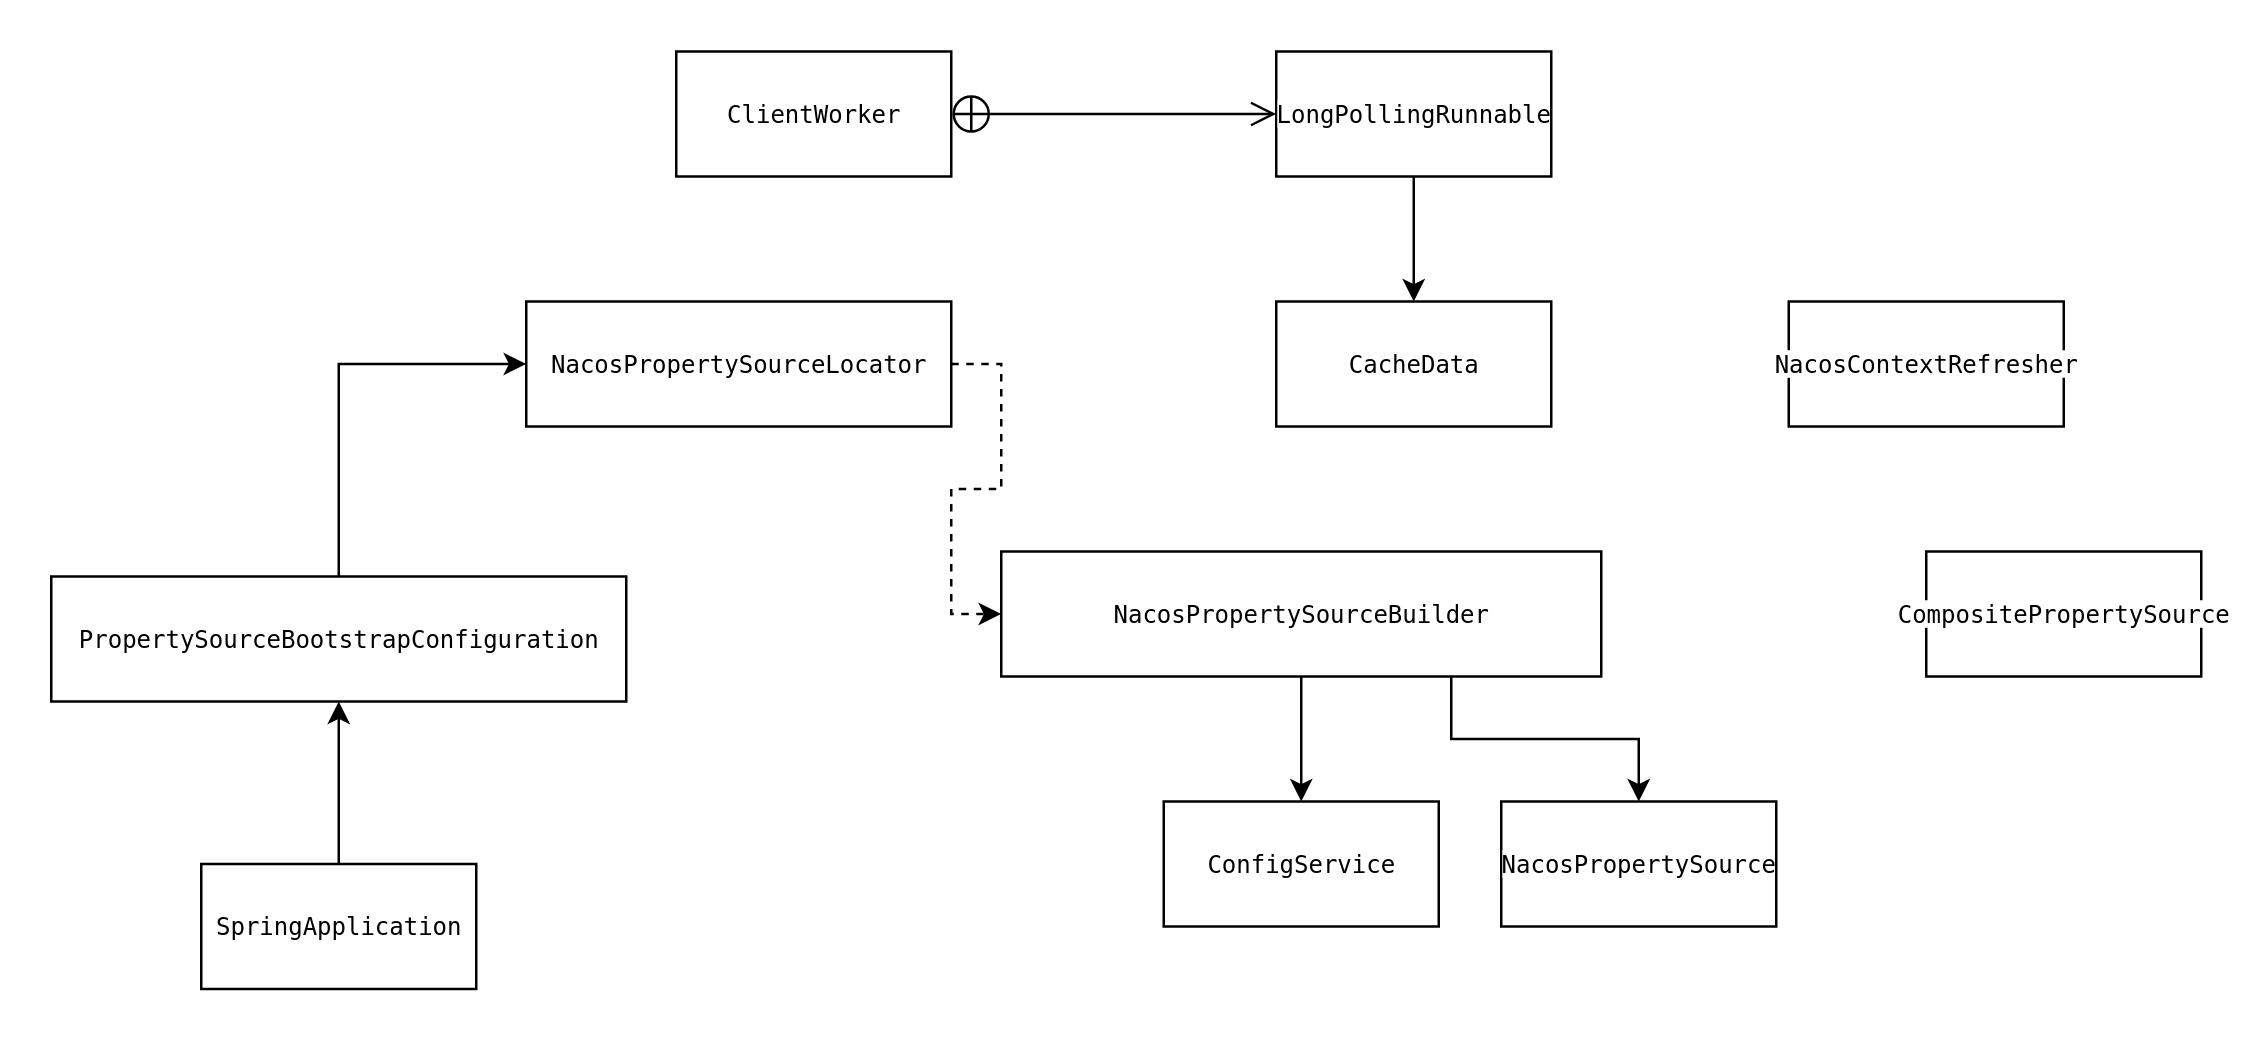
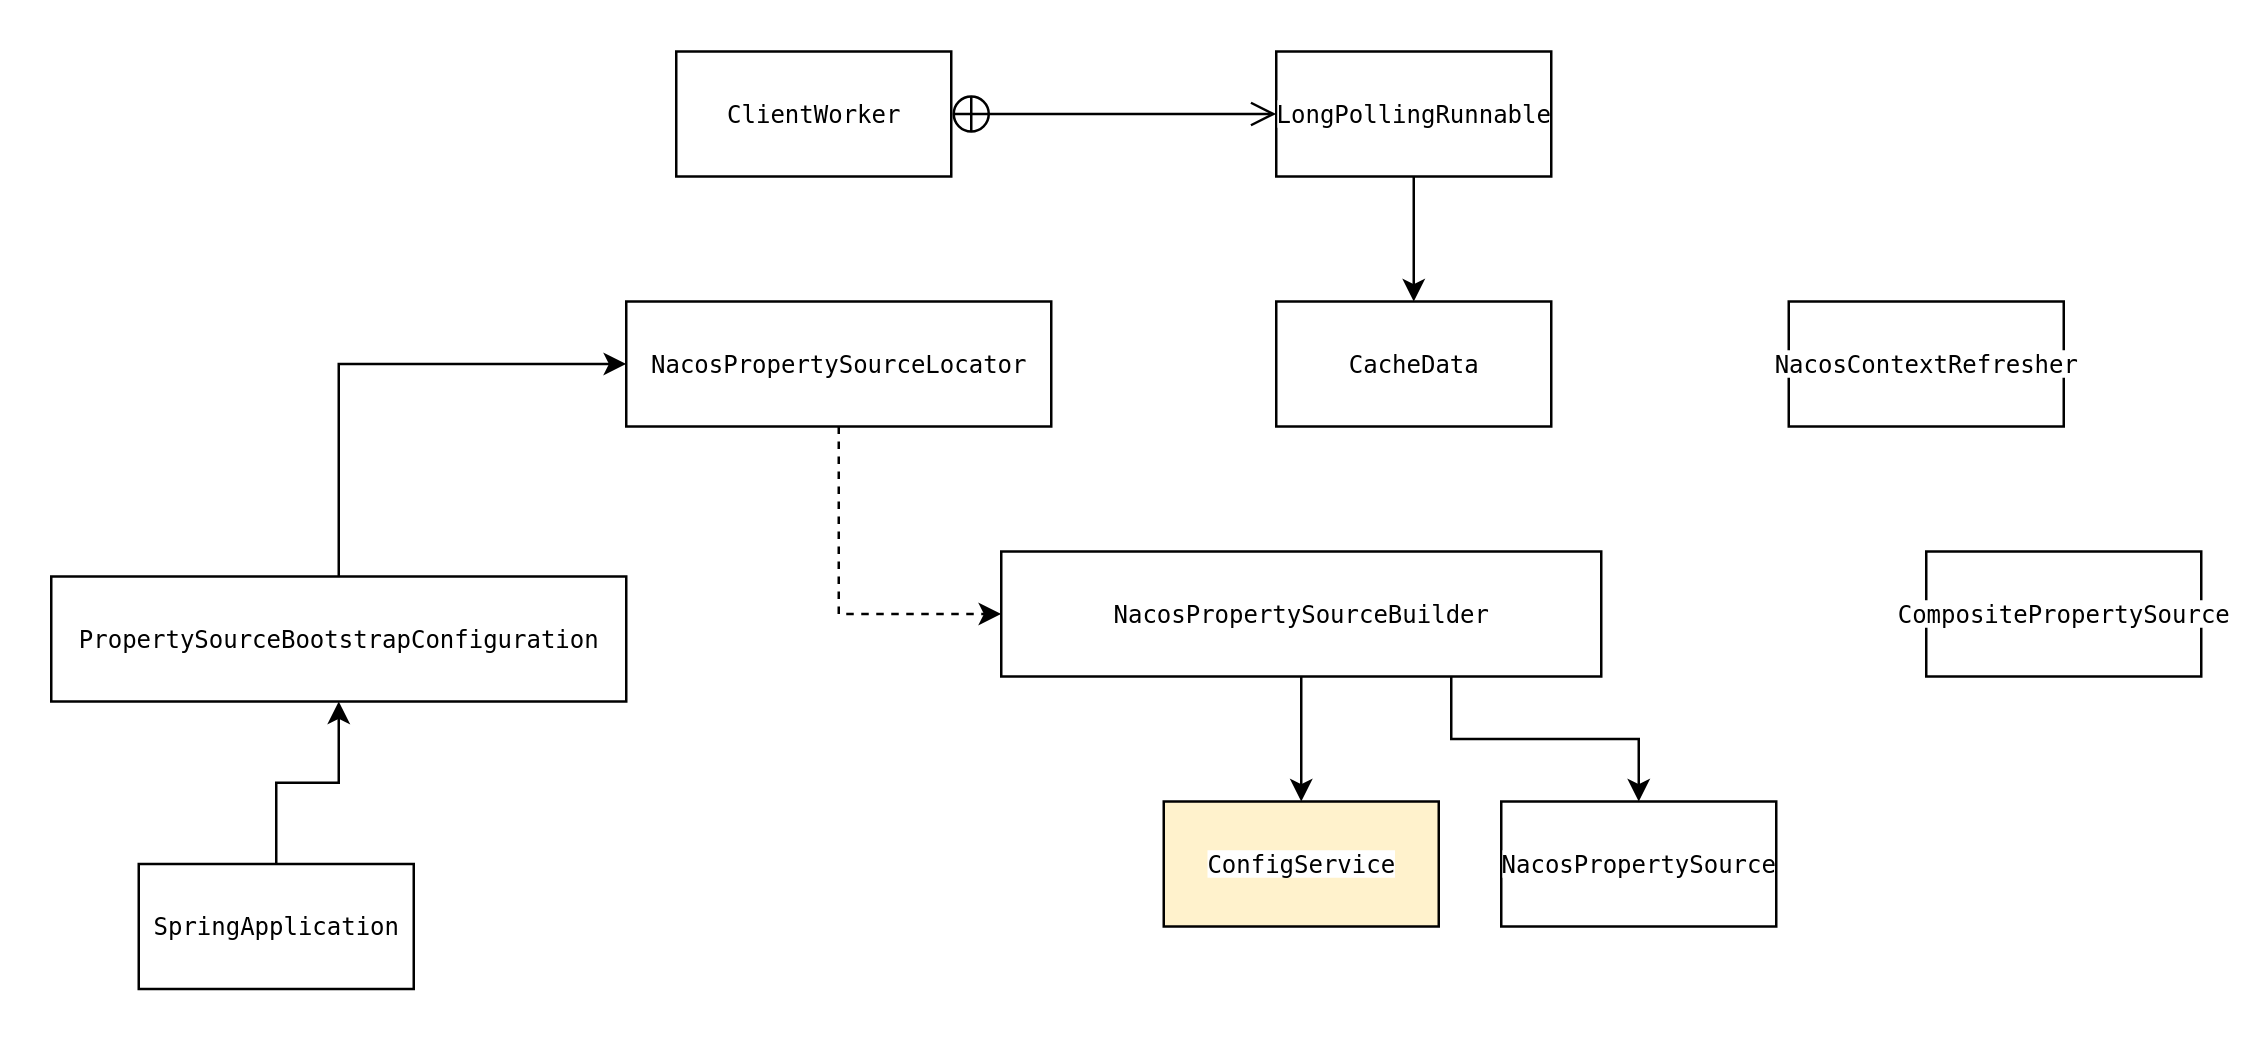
node "NacosPropertySourceLocator": moved (739, 364) -> (839, 364)
node "ConfigService": fillcolor #ffffff -> #fff2cc
node "SpringApplication": moved (339, 926) -> (276, 926)
